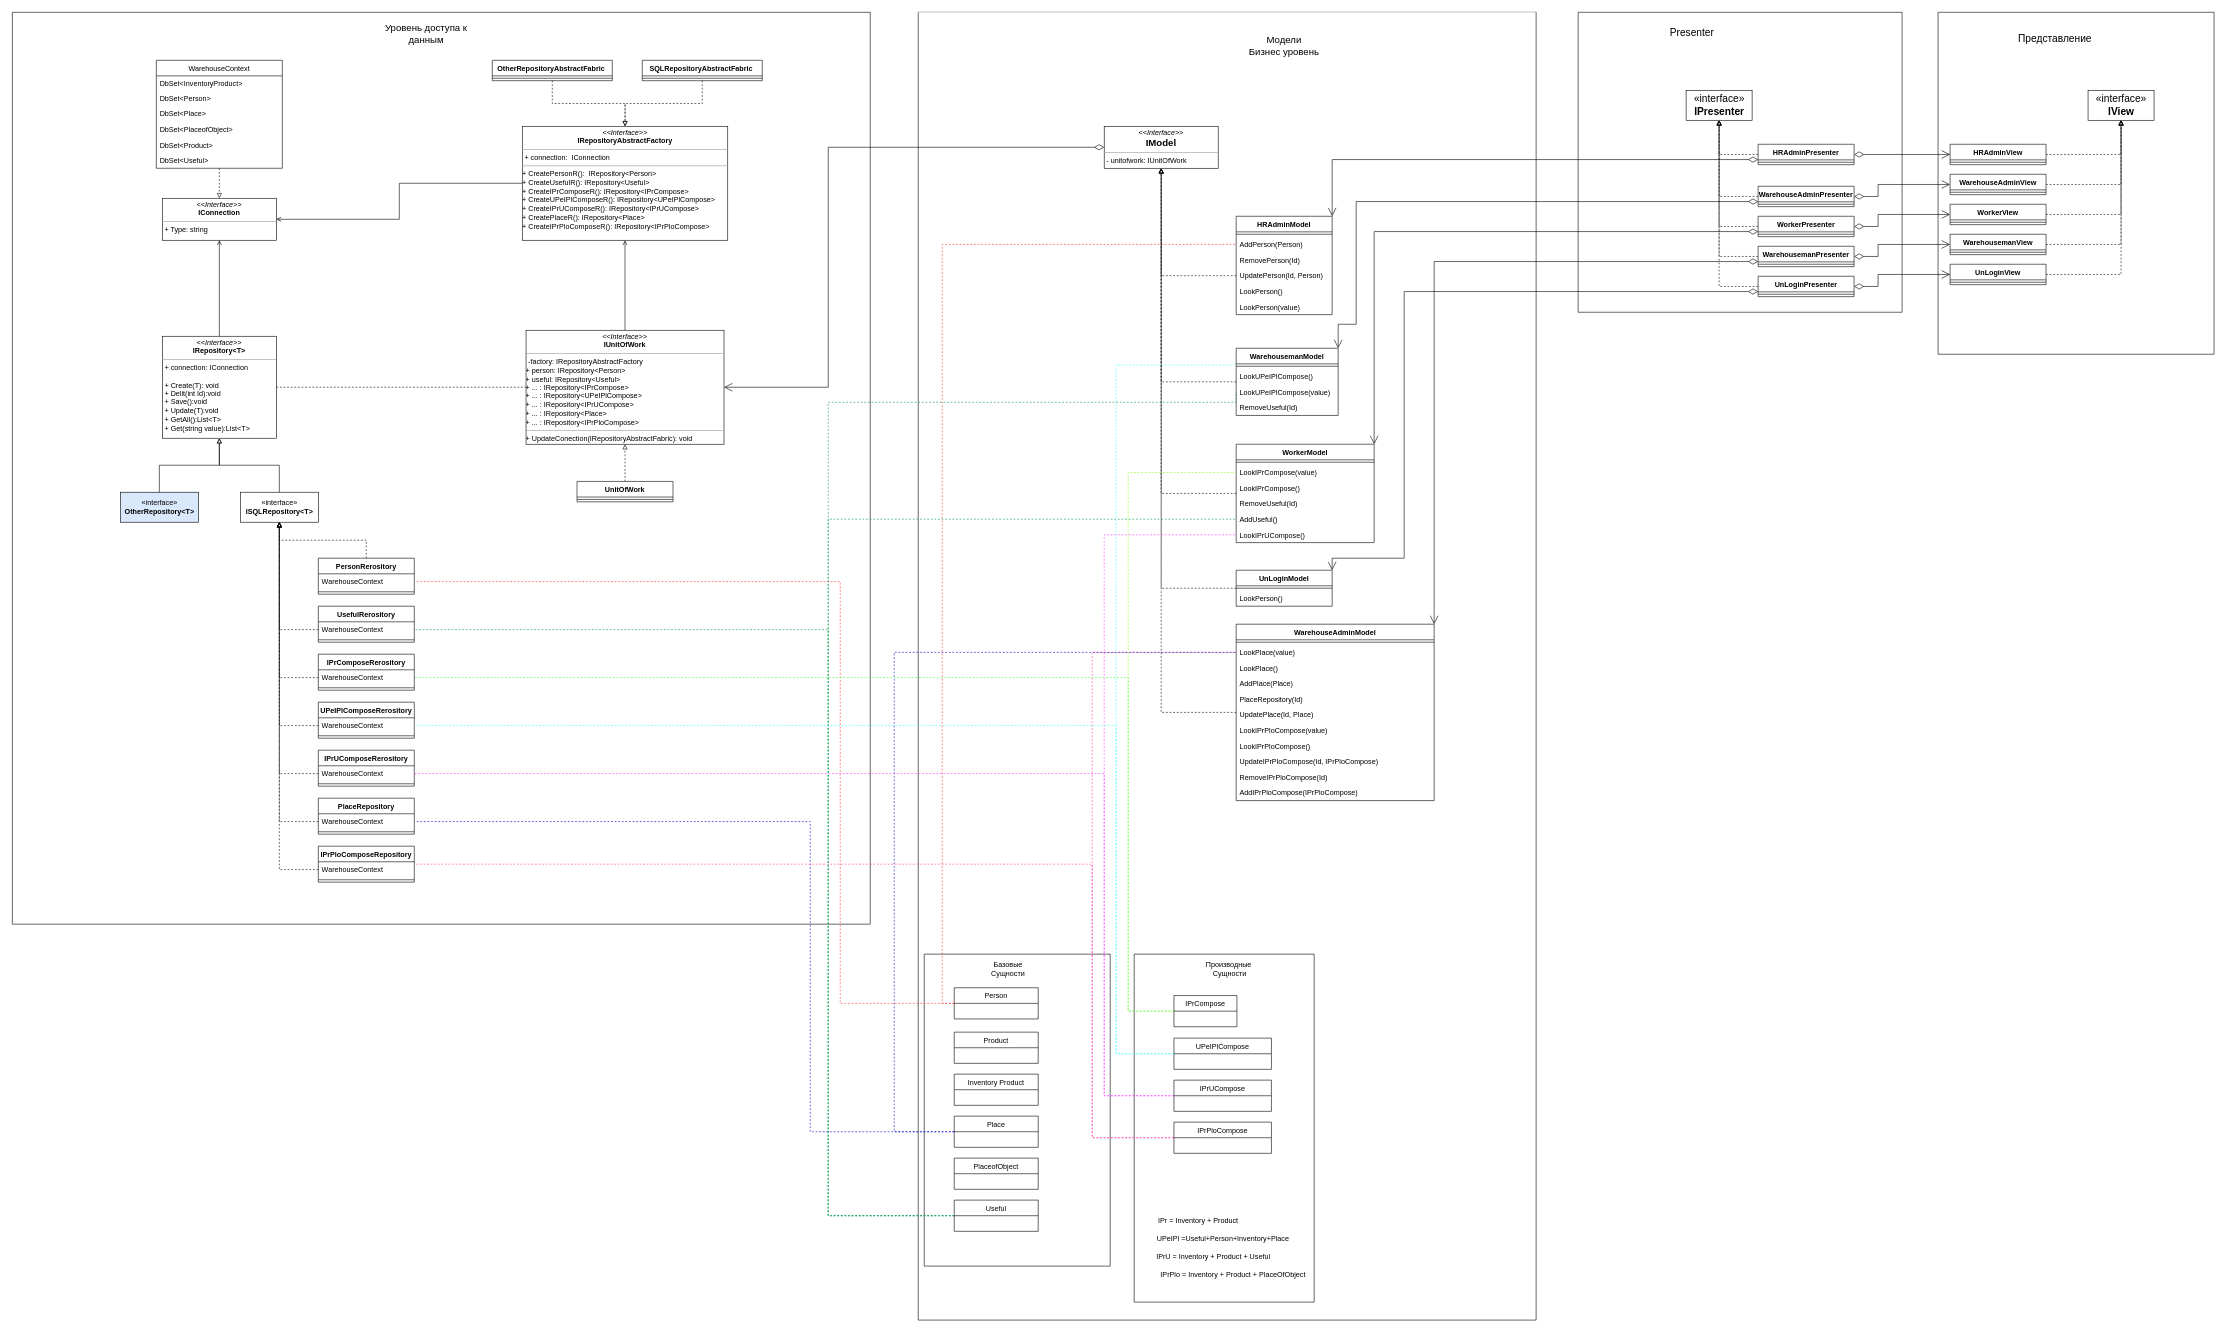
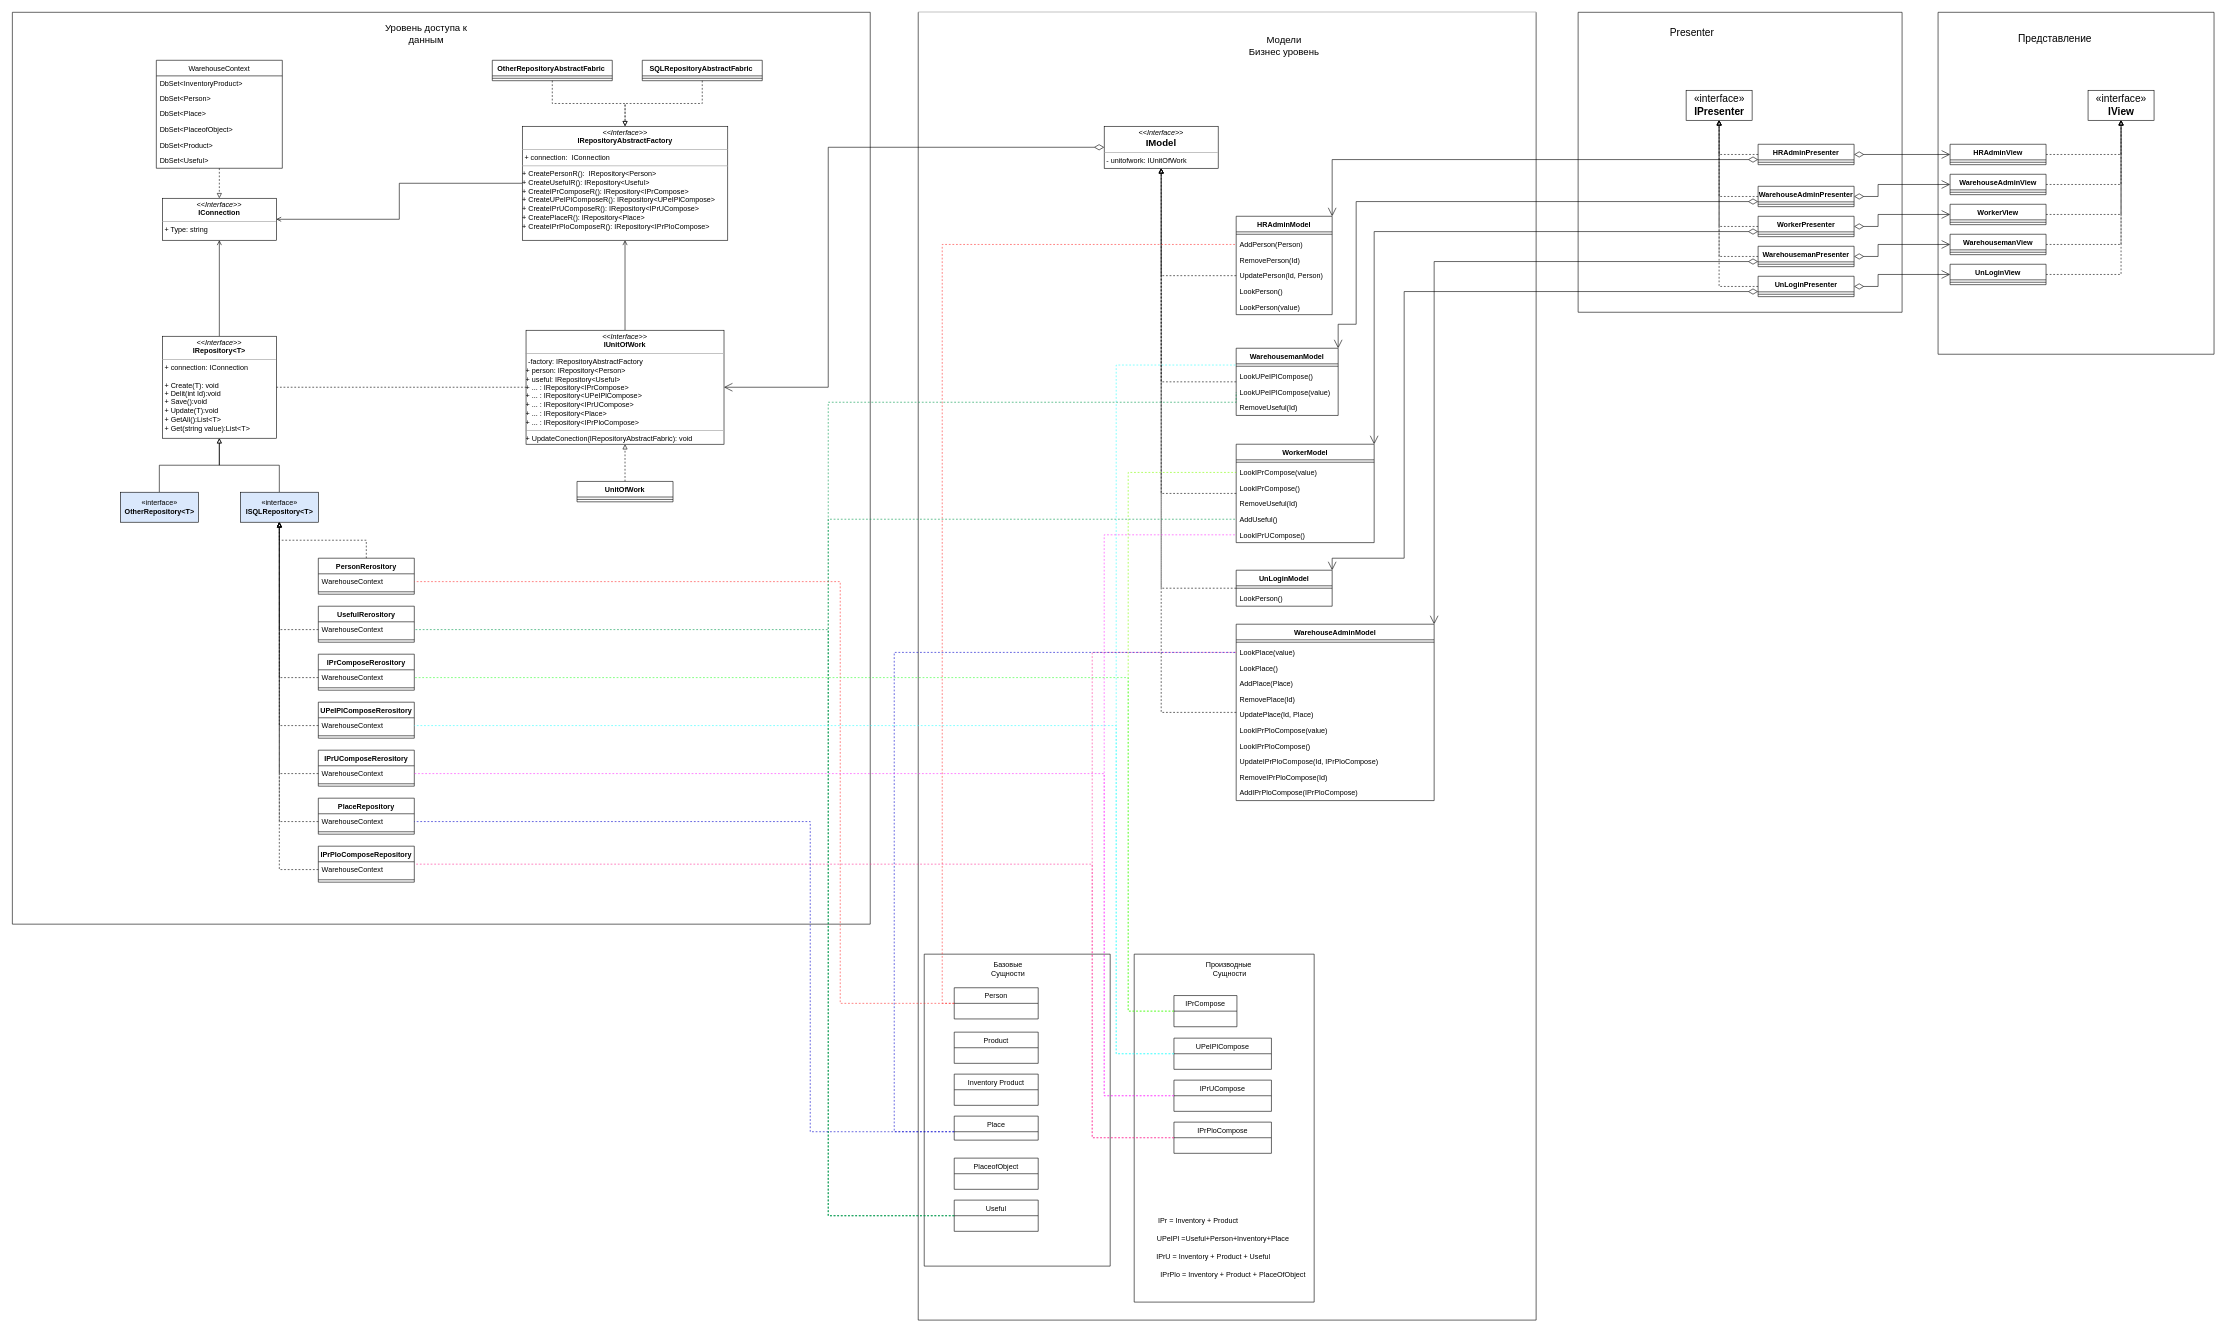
node "«interface» ISQLRepository<T>": fillcolor #ffffff -> #dae8fc
node "PlaceRepository(Id)": label "PlaceRepository(Id)" -> "RemovePlace(Id)"
node "Place": size 84x31 -> 84x24
